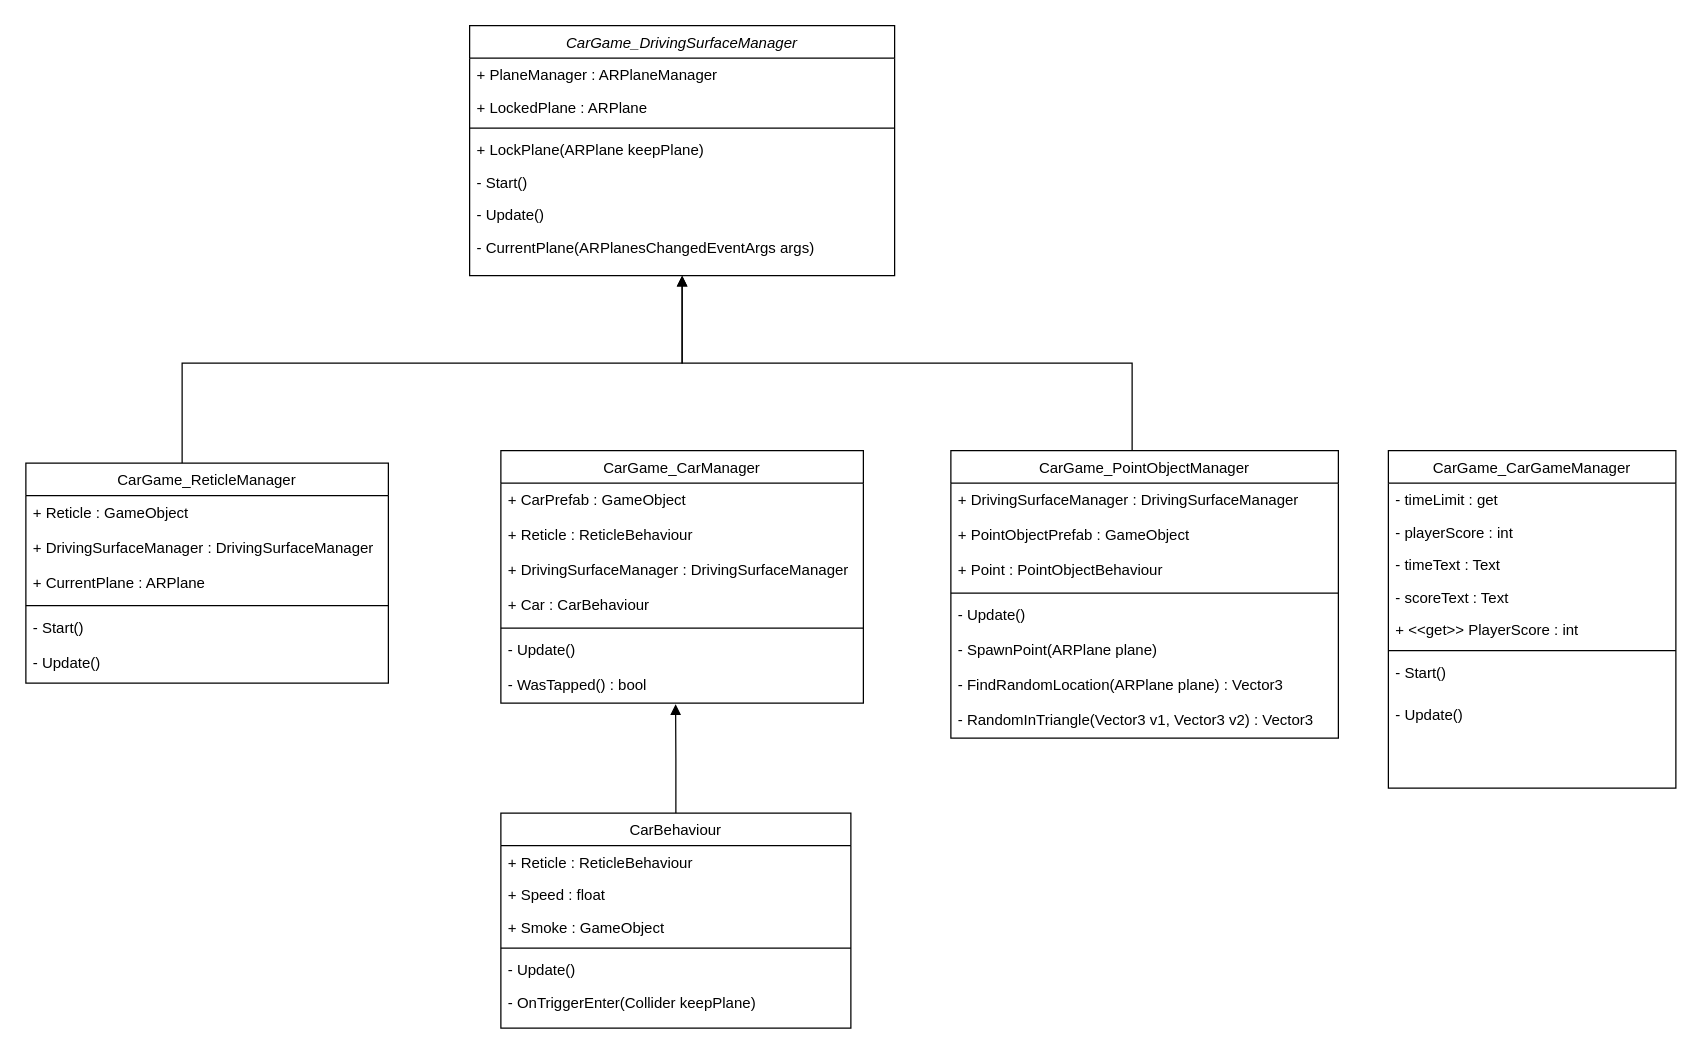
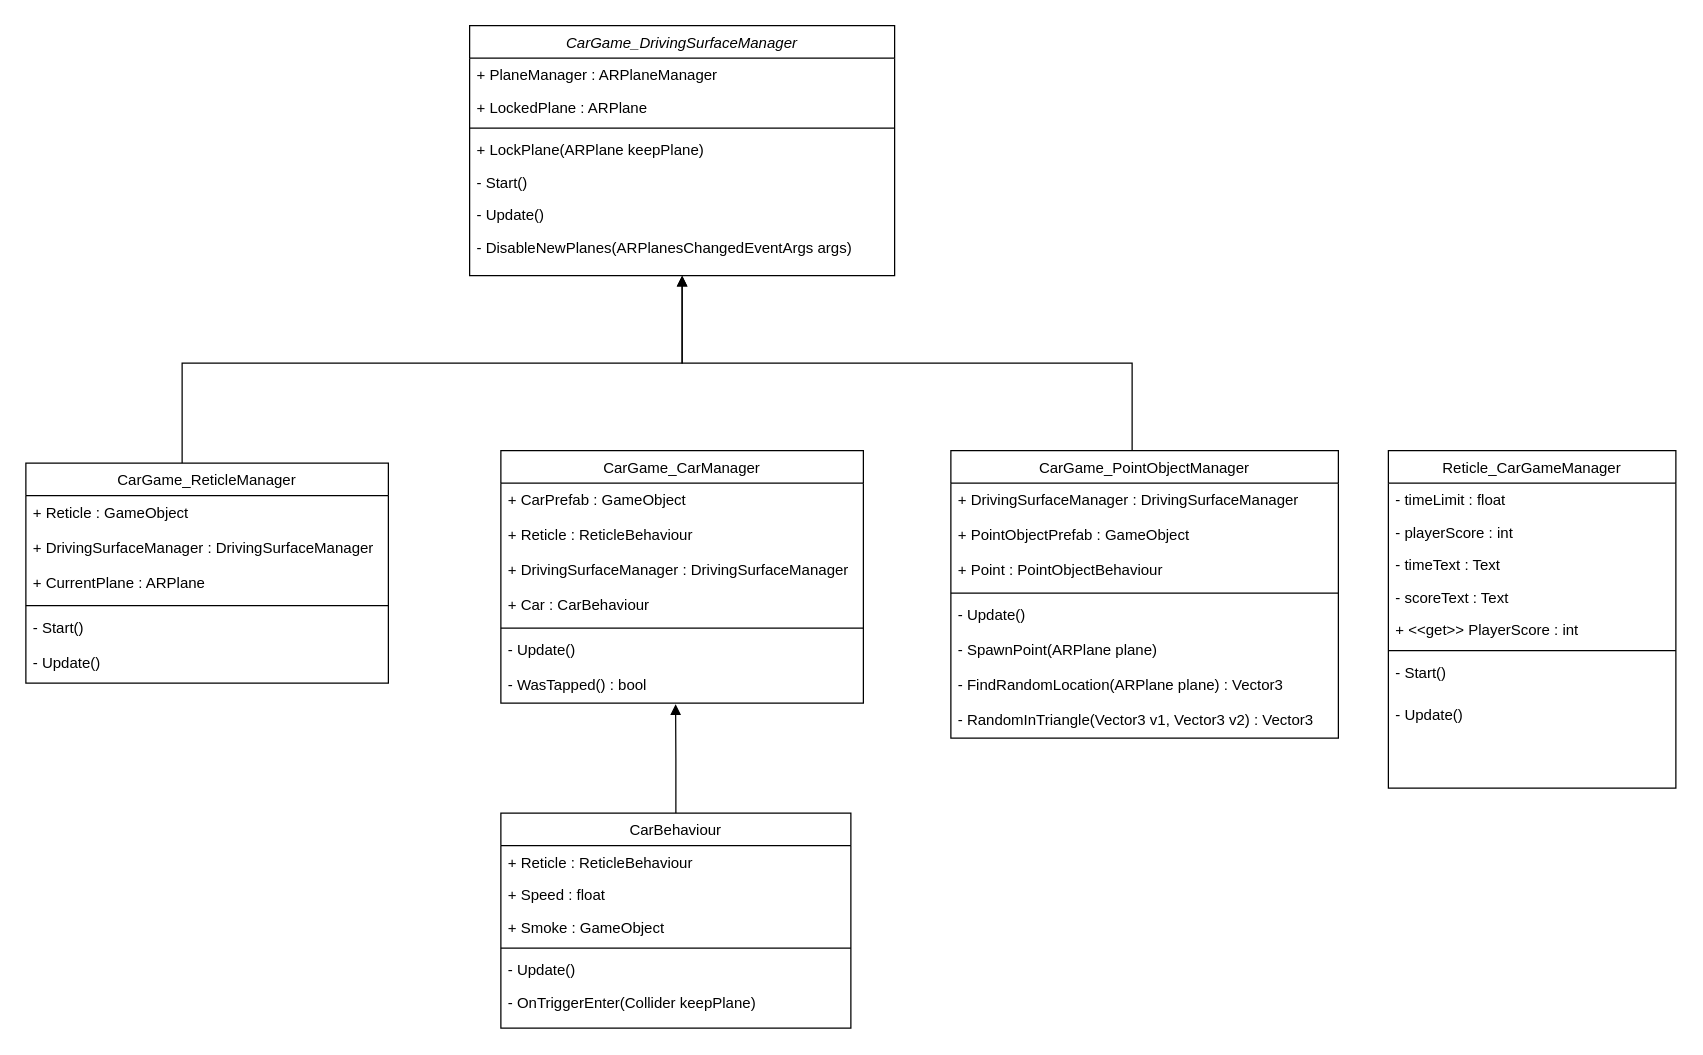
node "- CurrentPlane(ARPlanesChangedEventArgs args)": label "- CurrentPlane(ARPlanesChangedEventArgs args)" -> "- DisableNewPlanes(ARPlanesChangedEventArgs args)"
node "CarGame_CarGameManager": label "CarGame_CarGameManager" -> "Reticle_CarGameManager"
node "- timeLimit : get": label "- timeLimit : get" -> "- timeLimit : float"
